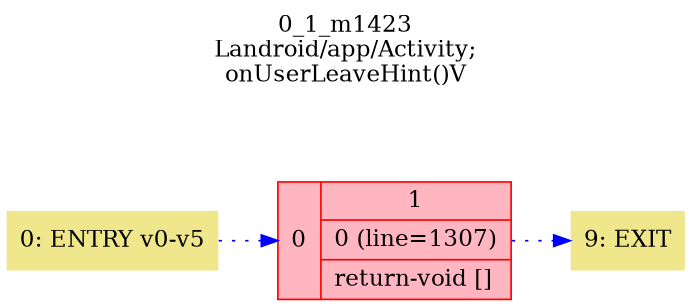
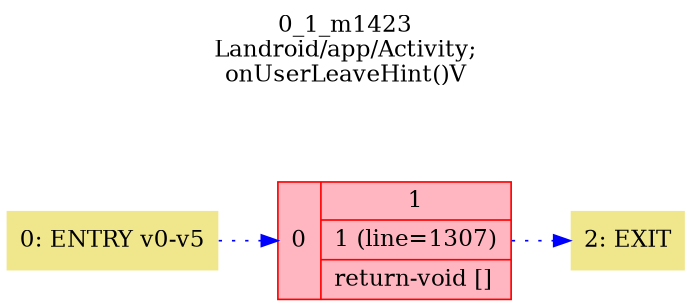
node "0": text "0 (line=1307)" -> "1 (line=1307)"
node "9: EXIT": label "9: EXIT" -> "2: EXIT"
